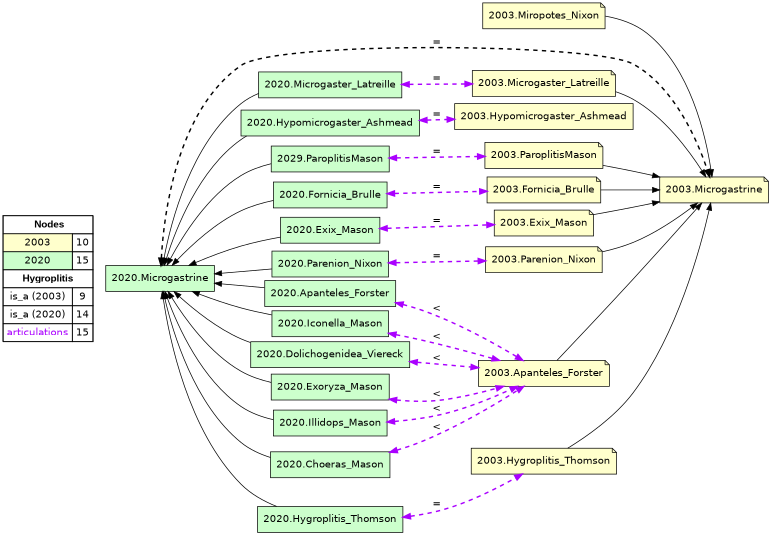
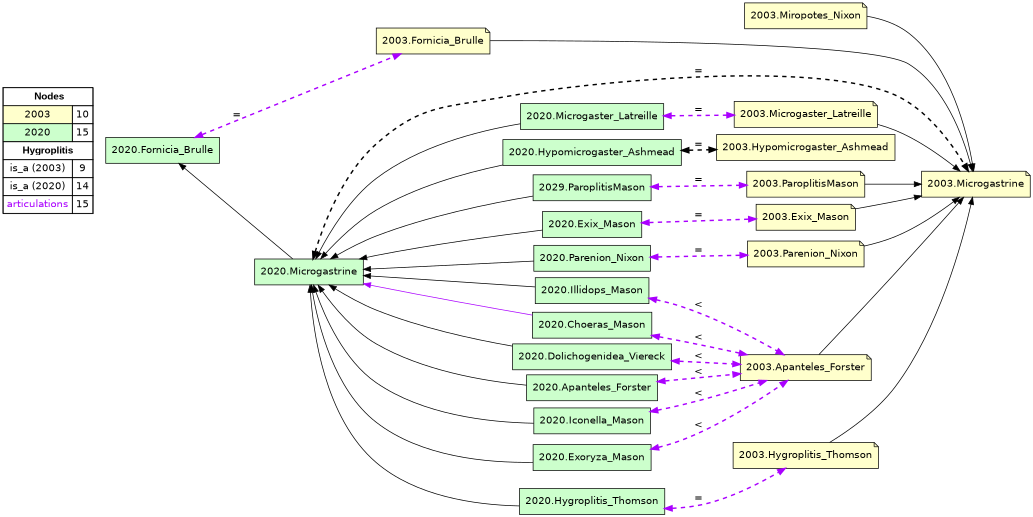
edge "2003.Hypomicrogaster_Ashmead" -- "2020.Hypomicrogaster_Ashmead": color #aa00ff -> #000000
edge "2020.Fornicia_Brulle" -> "2020.Microgastrine": reversed
edge "2020.Choeras_Mason" -> "2020.Microgastrine": color #000000 -> #aa00ff
